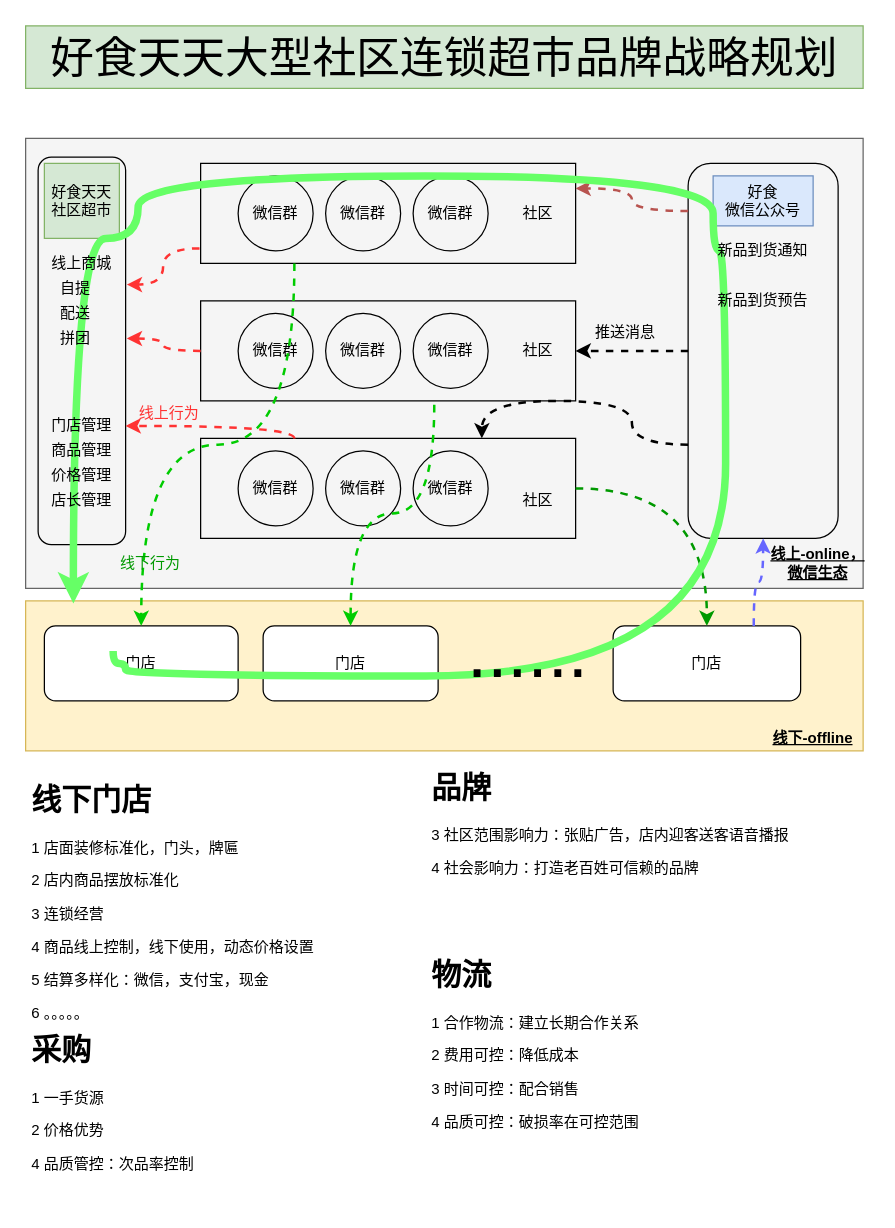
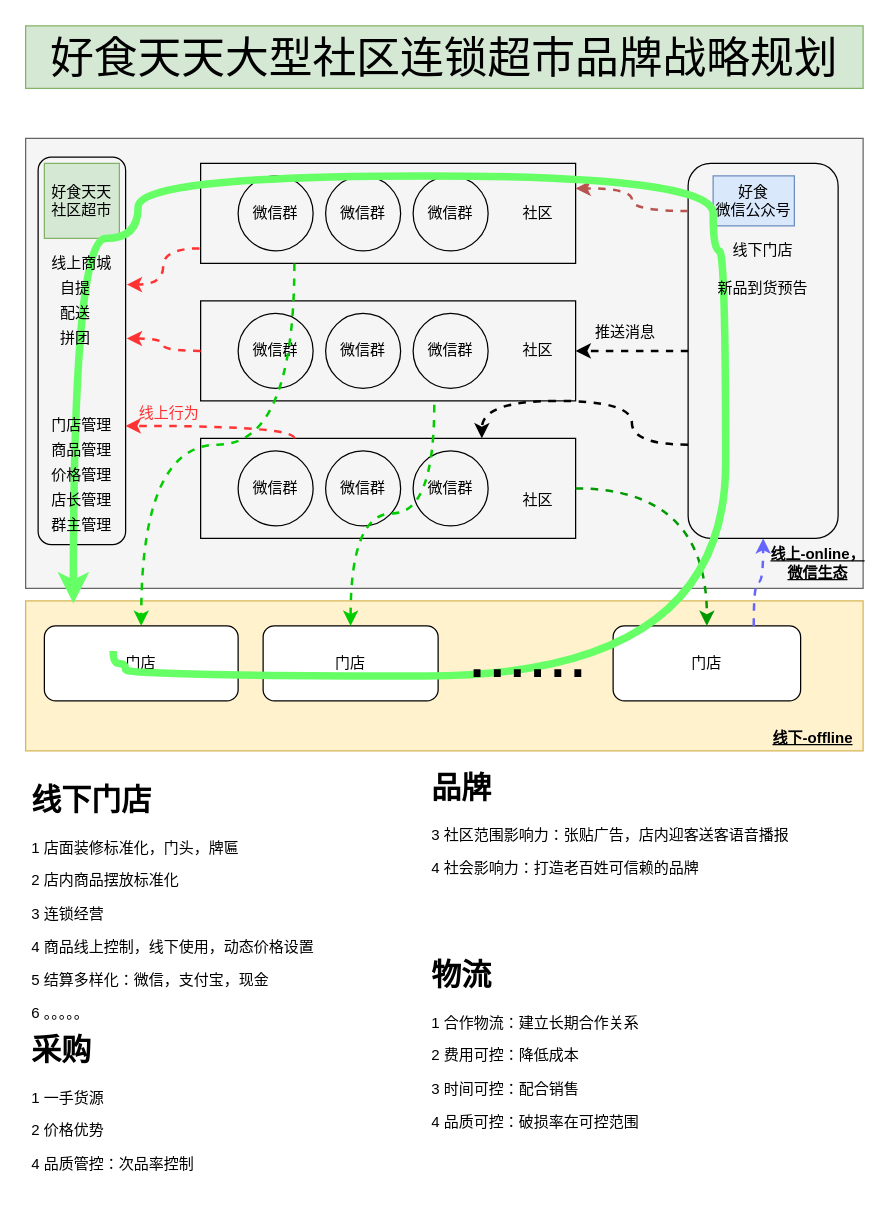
node "好食 微信公众号": size 100x50 -> 81x50
node "新品到货通知": label "新品到货通知" -> "线下门店"
node "新品到货预告": moved (763, 301) -> (763, 288)
node "群主管理": added
node "线下行为": removed
